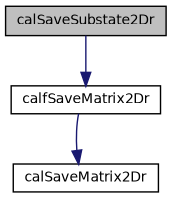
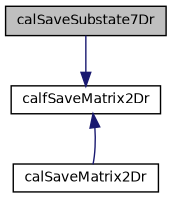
node "calSaveSubstate2Dr": label "calSaveSubstate2Dr" -> "calSaveSubstate7Dr"
edge "calfSaveMatrix2Dr" -> "calSaveMatrix2Dr": reversed
